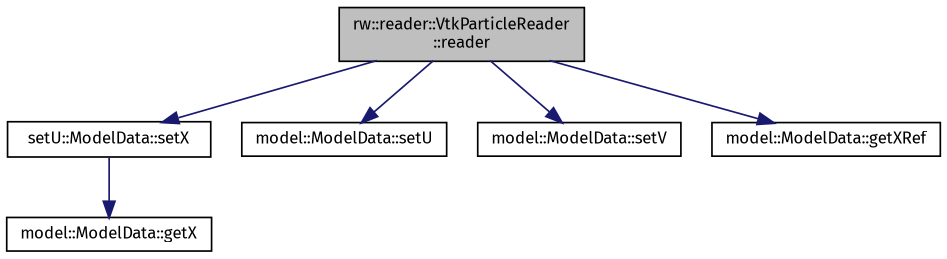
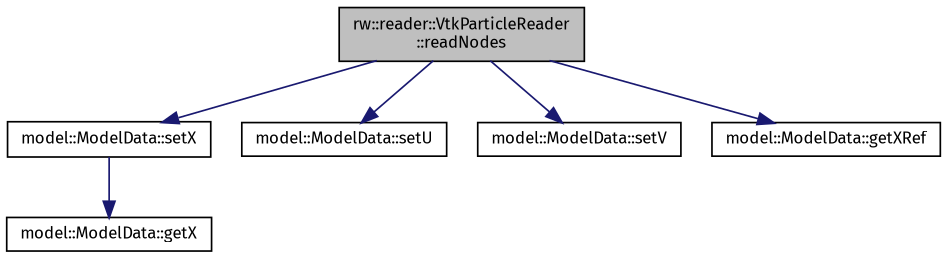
node "rw::reader::VtkParticleReader ::reader": label "rw::reader::VtkParticleReader ::reader" -> "rw::reader::VtkParticleReader ::readNodes"
node "setU::ModelData::setX": label "setU::ModelData::setX" -> "model::ModelData::setX"
